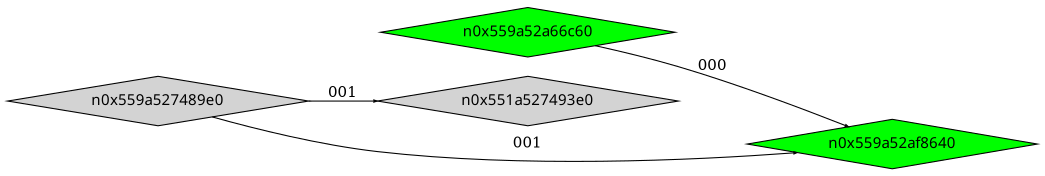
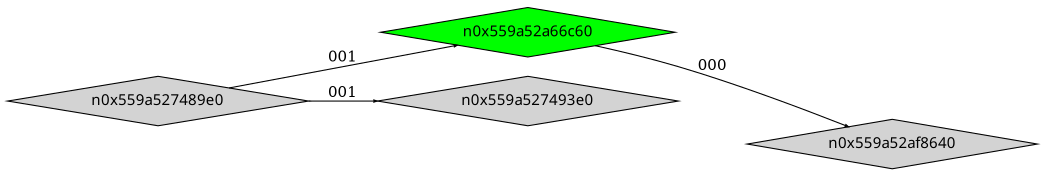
node "n0x551a527493e0": label "n0x551a527493e0" -> "n0x559a527493e0"
node "n0x559a52af8640": fillcolor green -> lightgrey
edge "n0x559a527489e0" -> "n0x559a52af8640": now "n0x559a527489e0" -> "n0x559a52a66c60"
